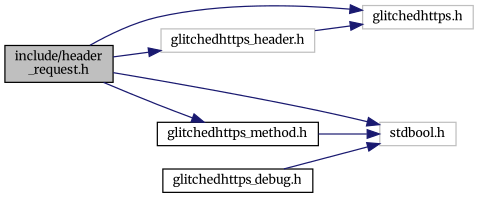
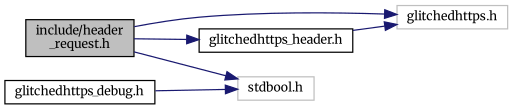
node "glitchedhttps_header.h": color grey75 -> black
node "glitchedhttps_method.h": removed
